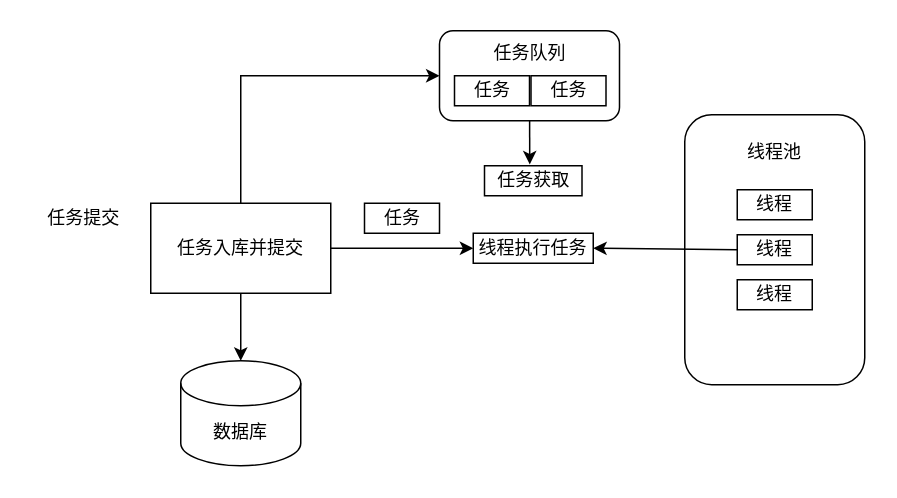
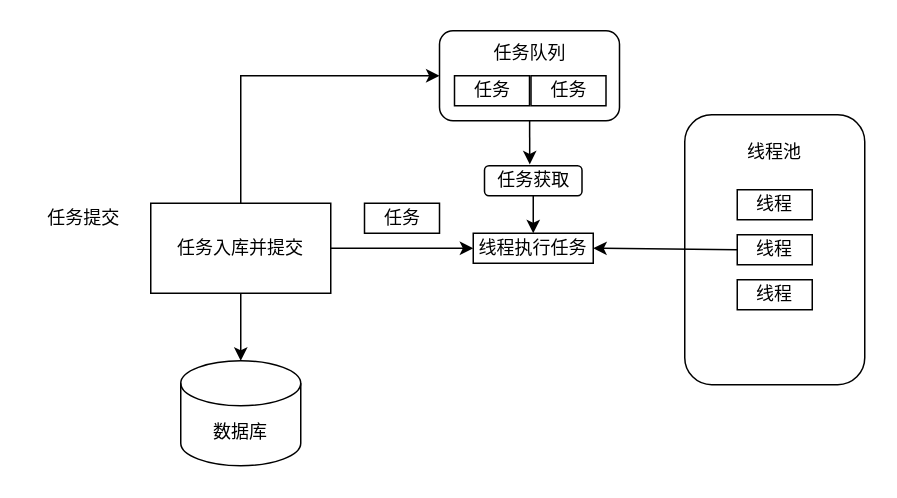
node "任务获取": shape rectangle -> rounded rectangle
edge "任务获取" -> "线程执行任务": added
